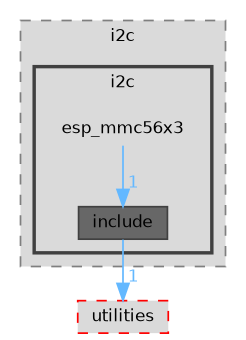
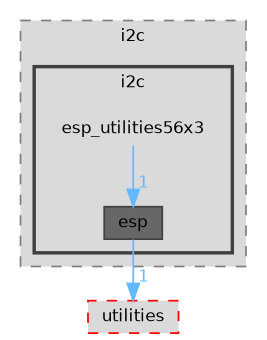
node "esp_mmc56x3": label "esp_mmc56x3" -> "esp_utilities56x3"
node "include": label "include" -> "esp"
